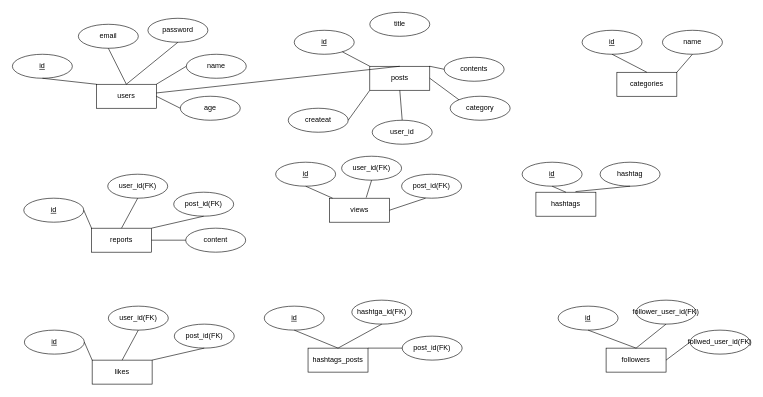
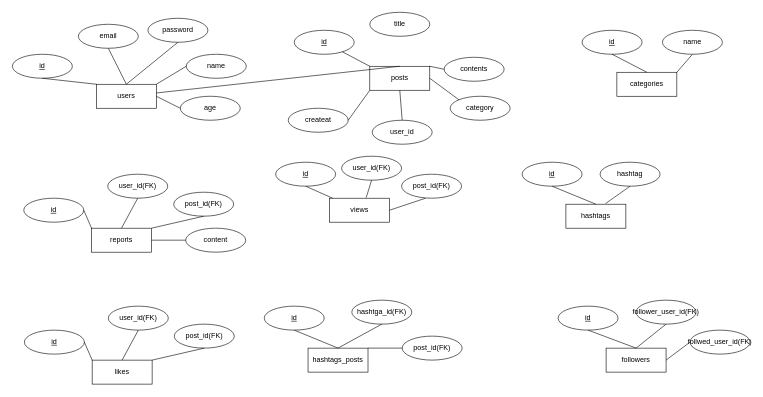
node "hashtags": moved (566, 204) -> (596, 216)
